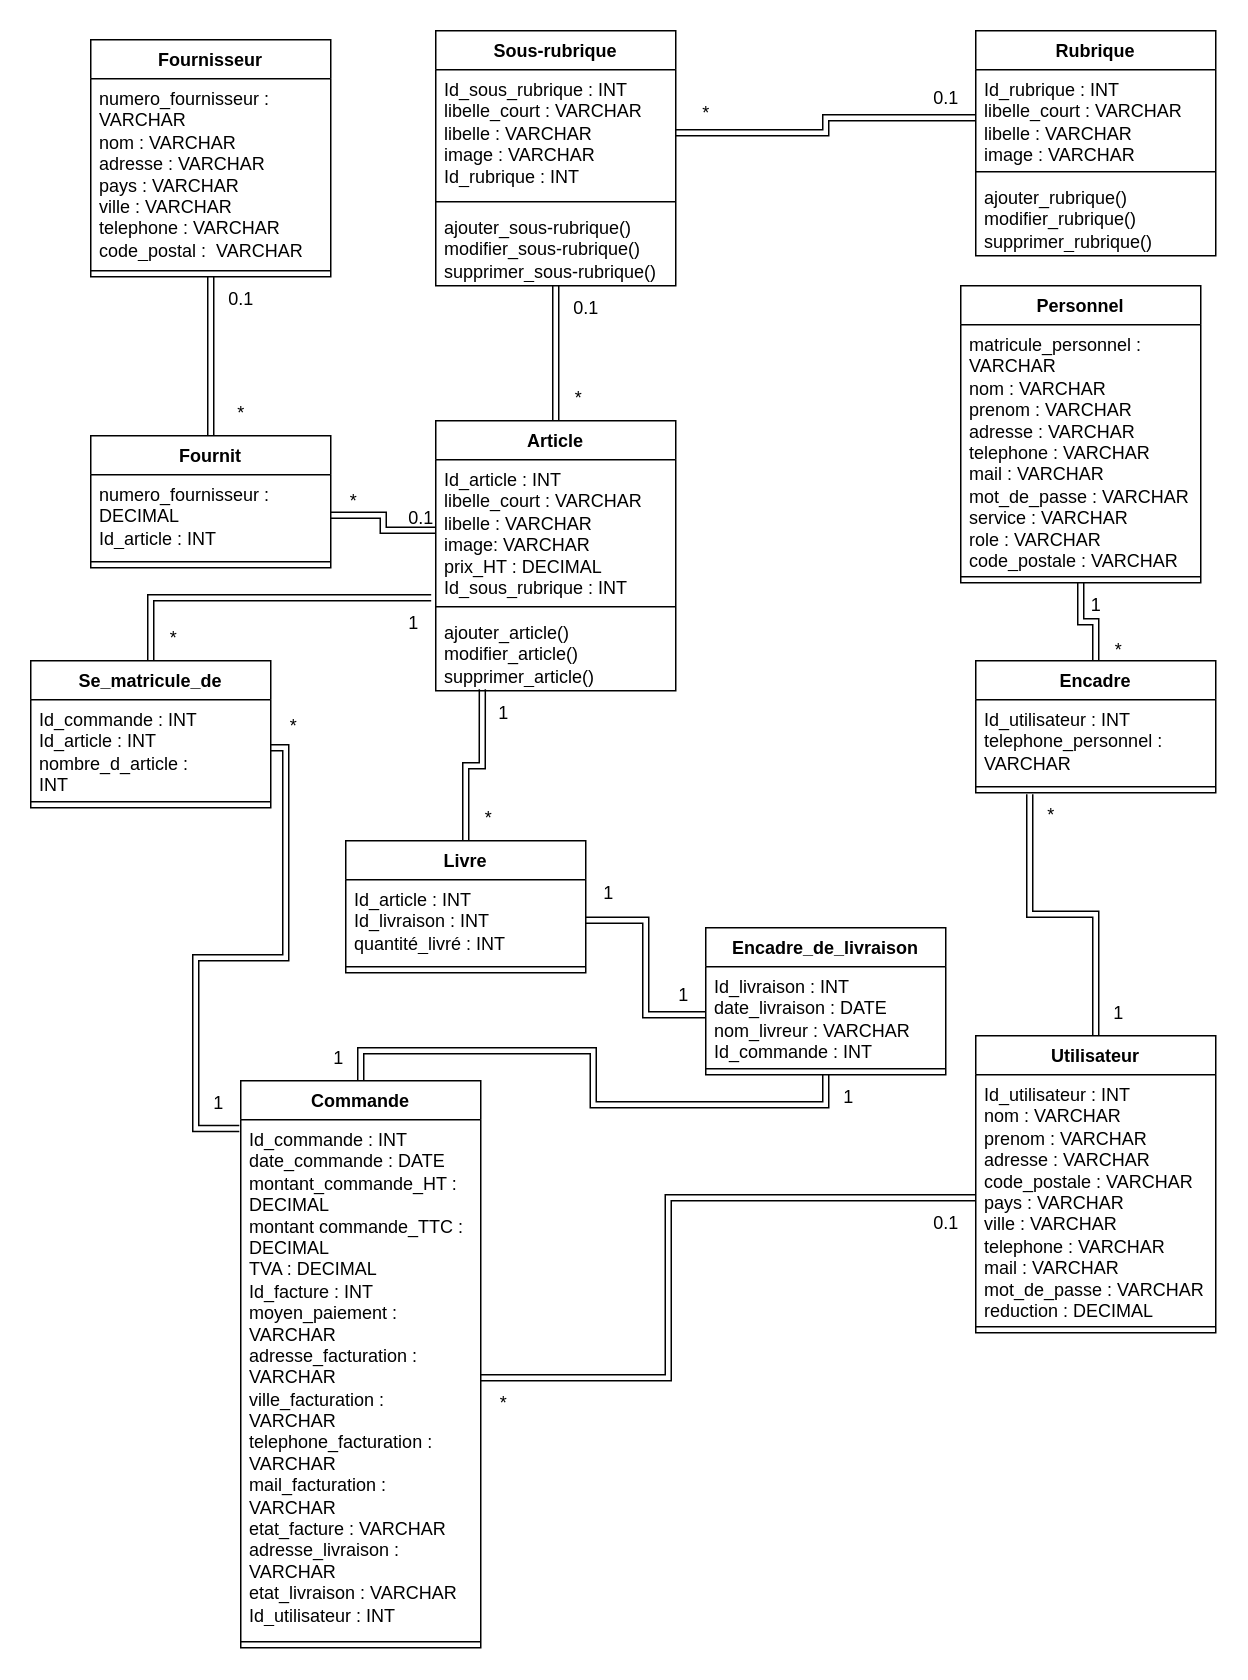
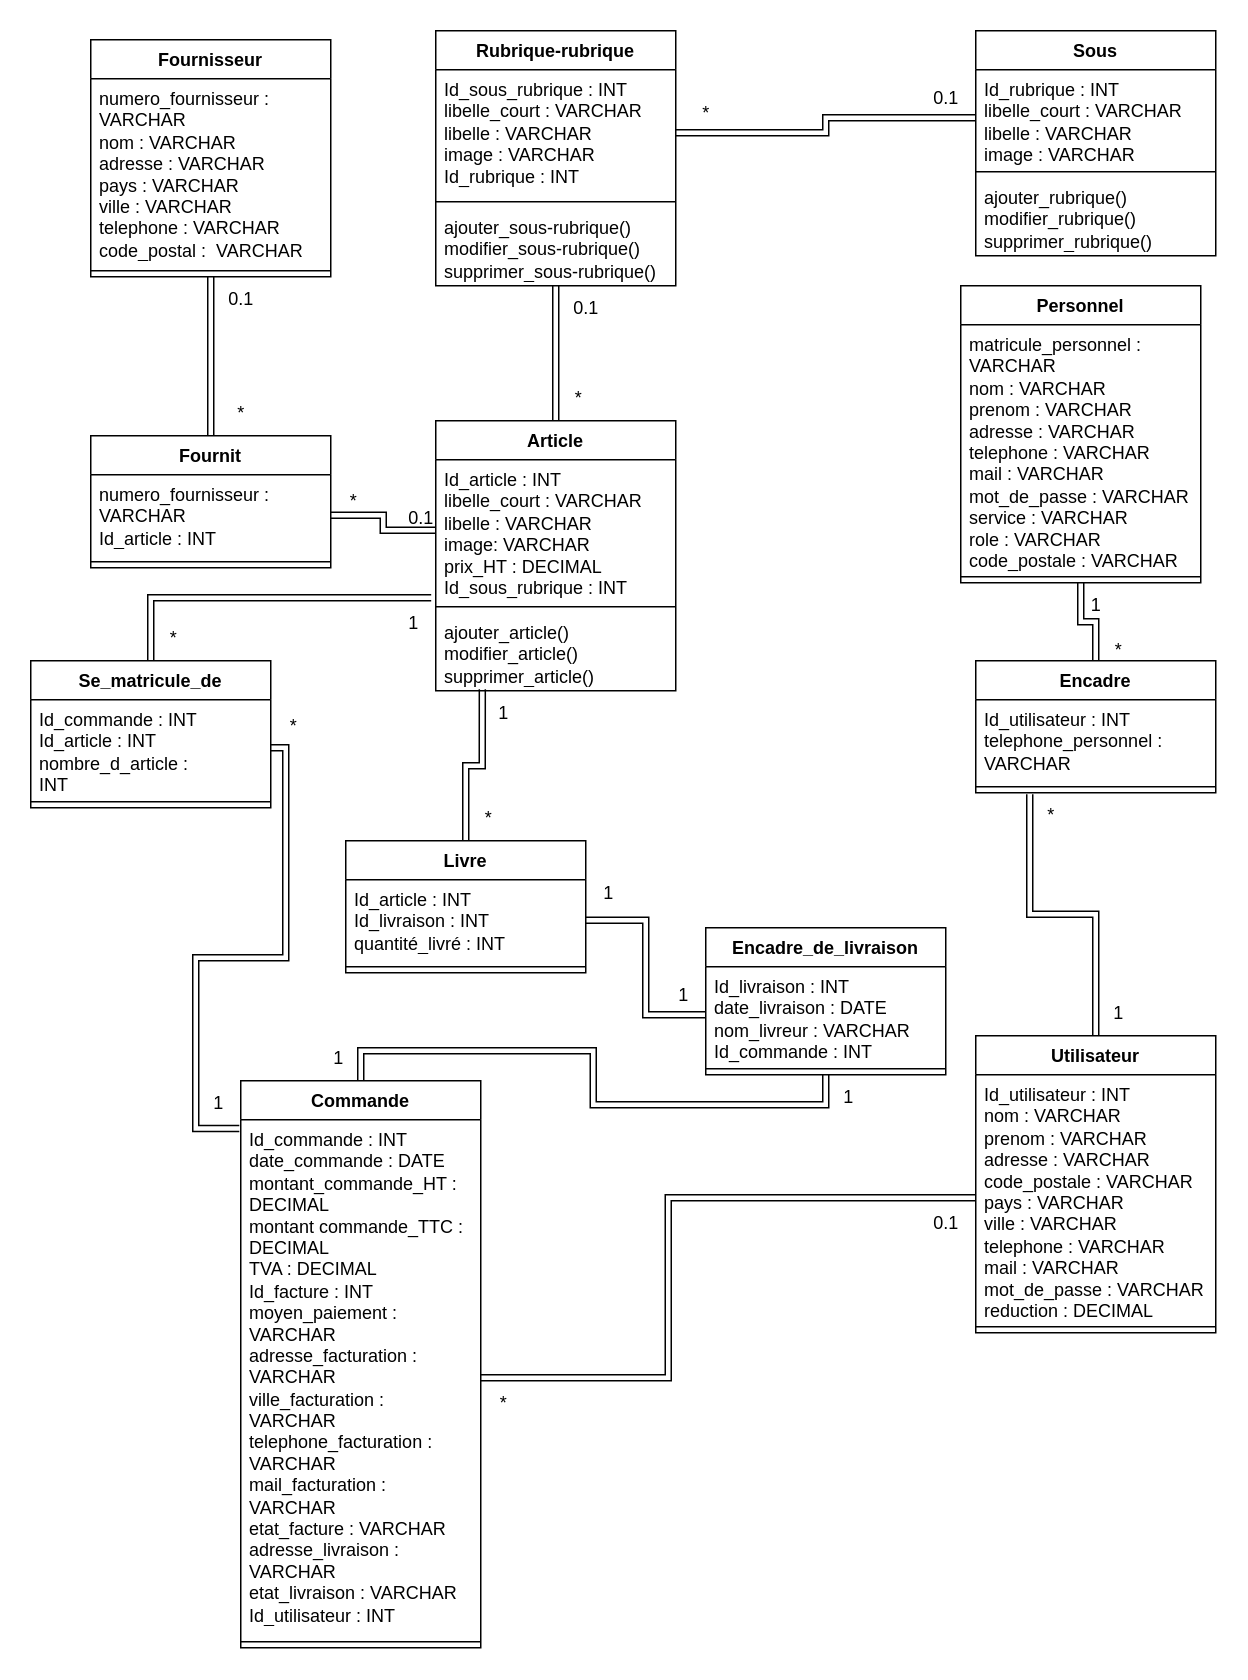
node "Sous-rubrique": label "Sous-rubrique" -> "Rubrique-rubrique"
node "Rubrique": label "Rubrique" -> "Sous"
node "numero_fournisseur : DECIMAL Id_article : INT": label "numero_fournisseur : DECIMAL Id_article : INT" -> "numero_fournisseur : VARCHAR Id_article : INT"
